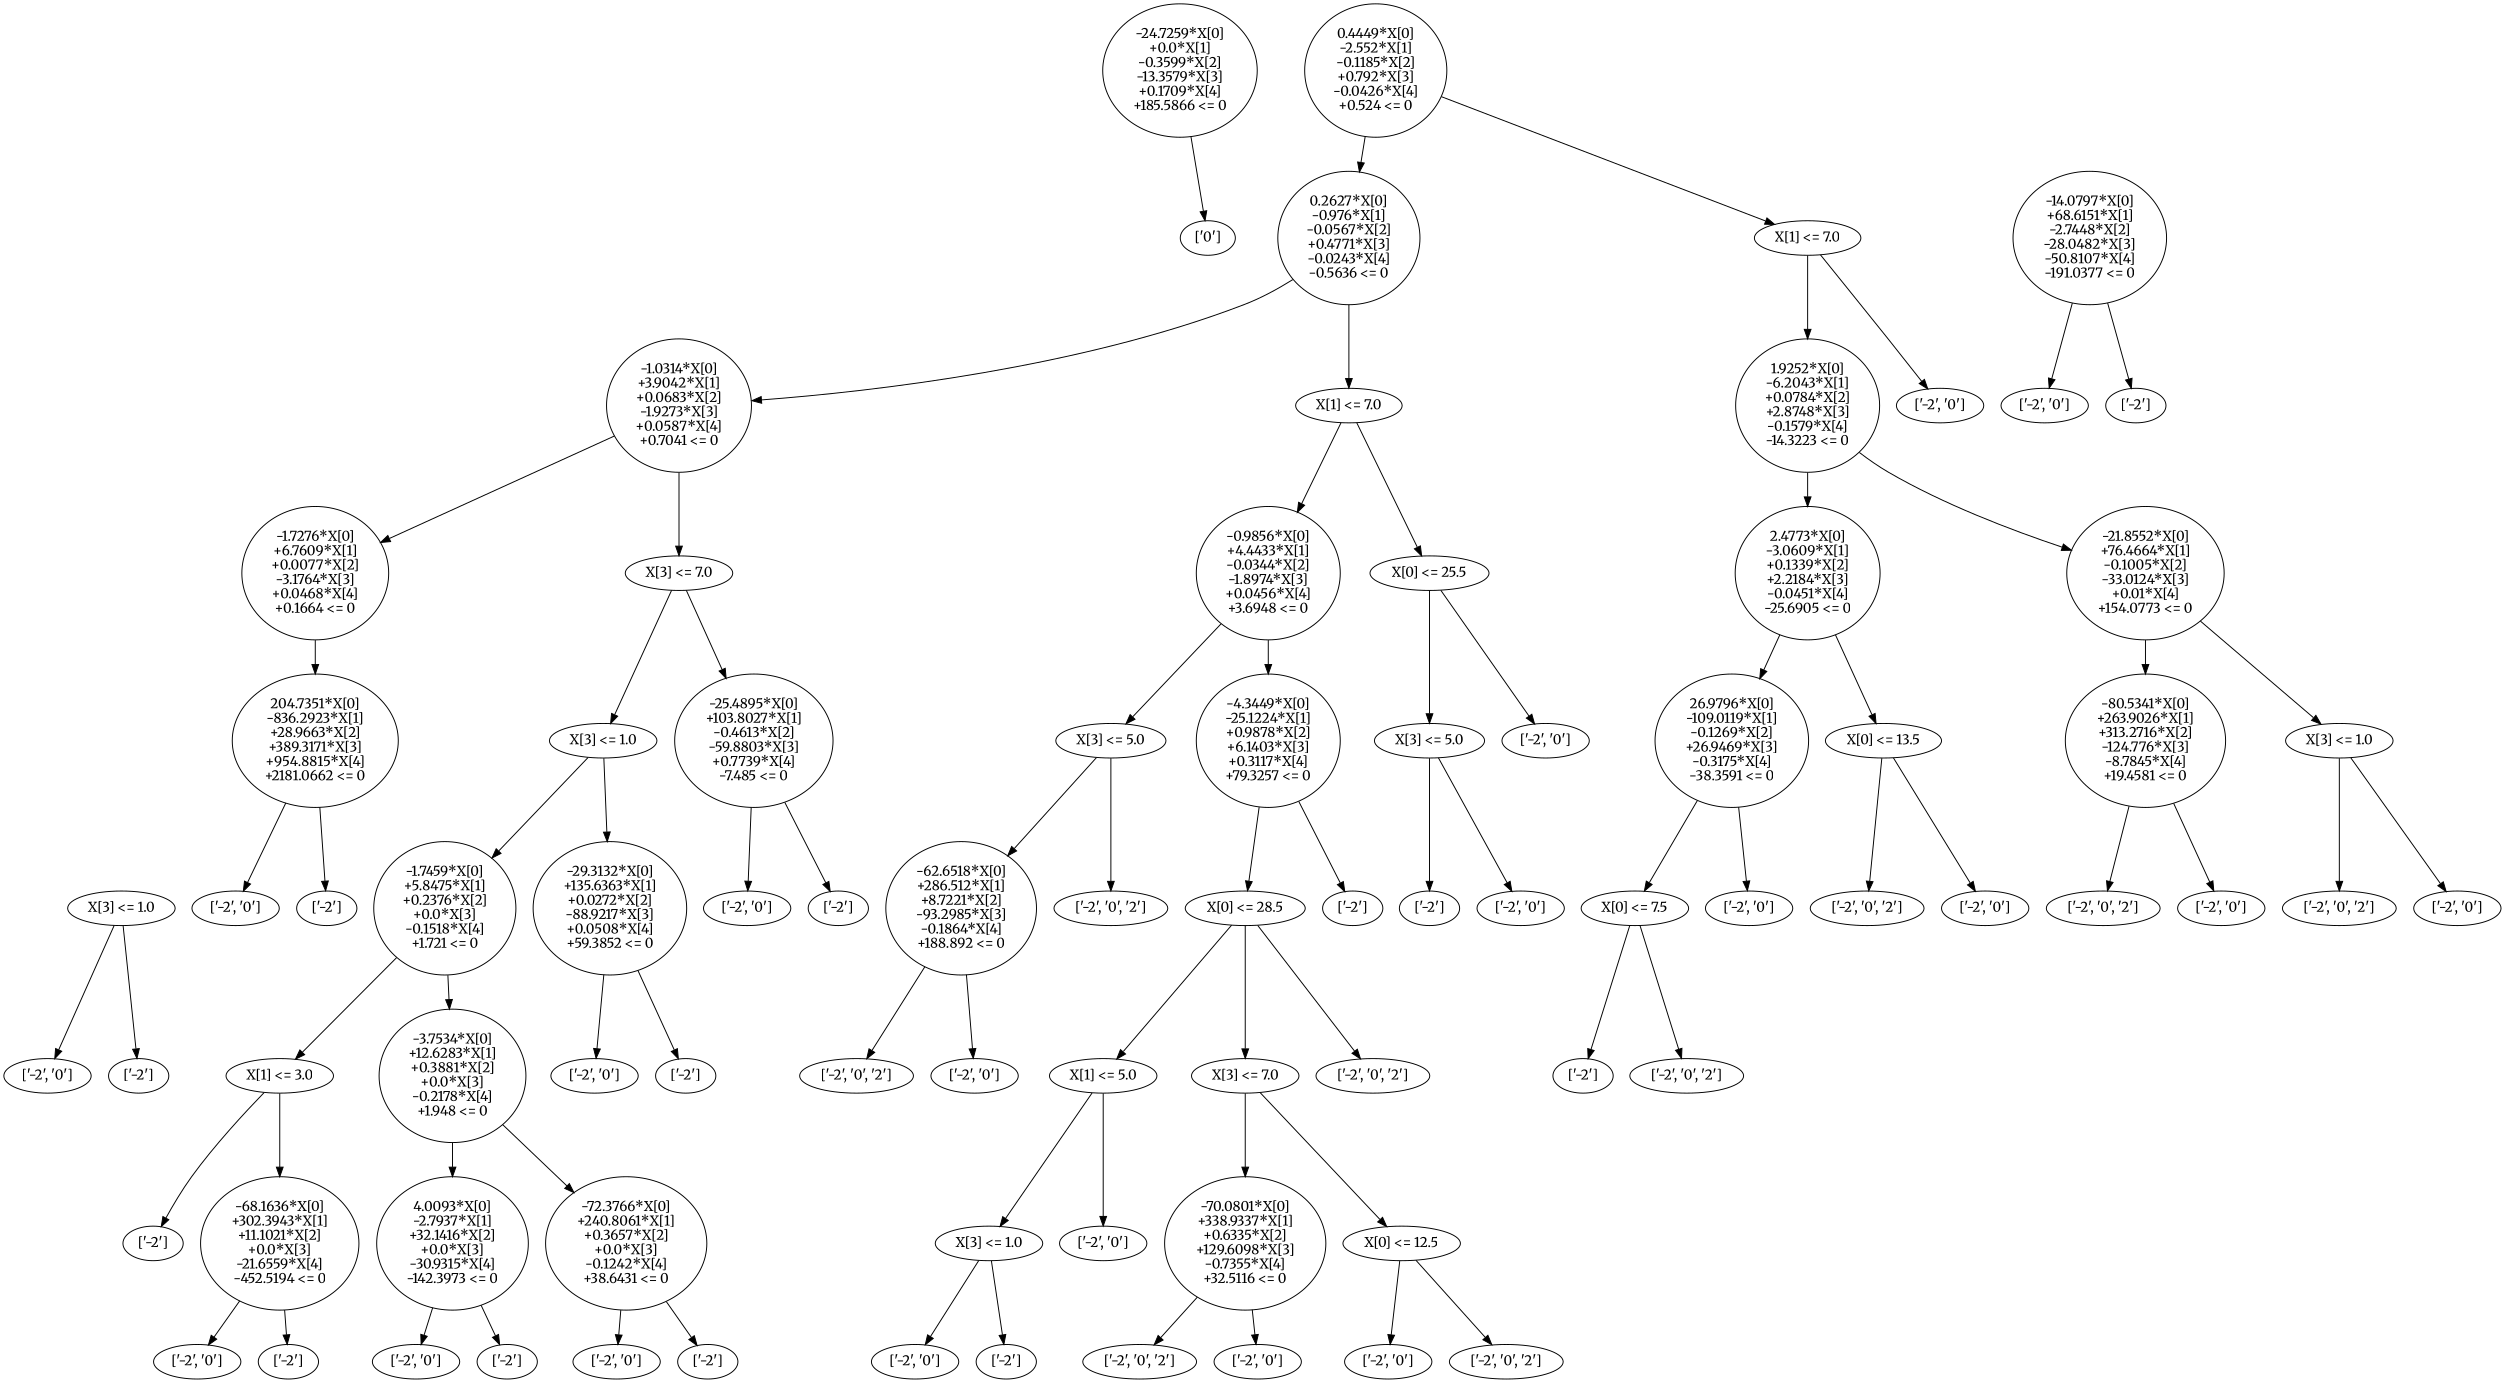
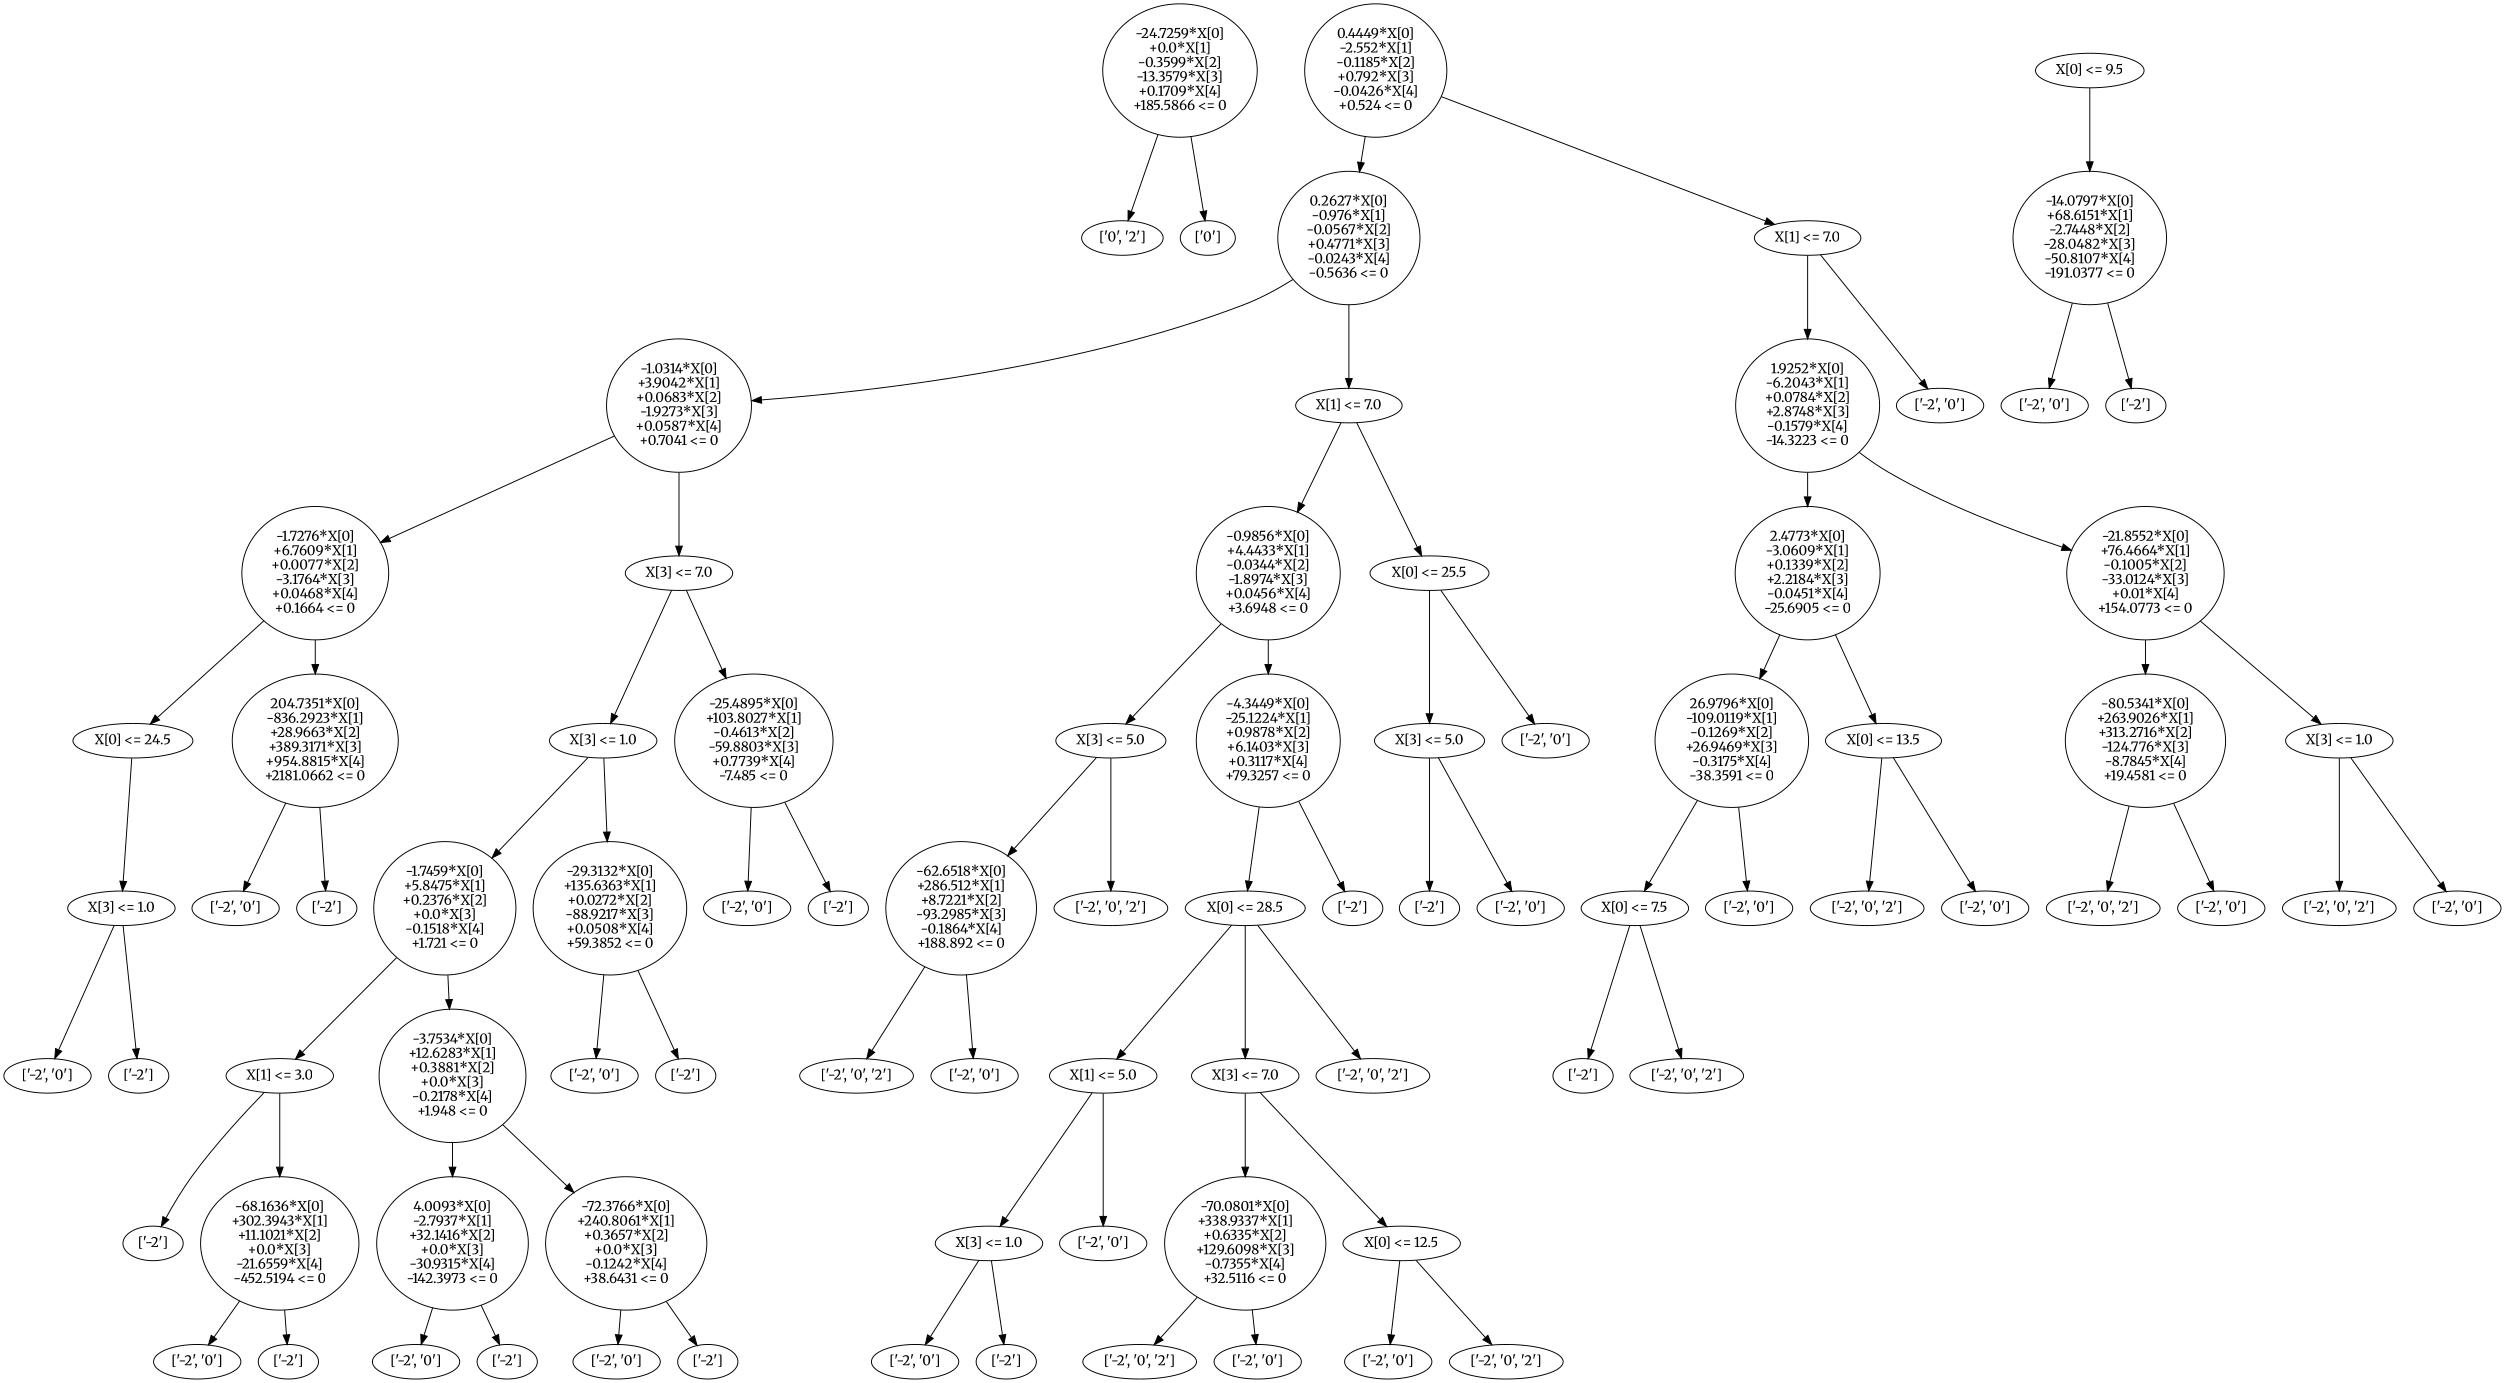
node "X[0] <= 9.5": added
node "['0', '2']": added
node "X[0] <= 24.5": added
